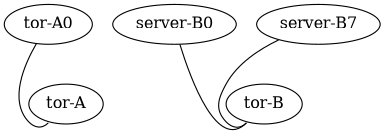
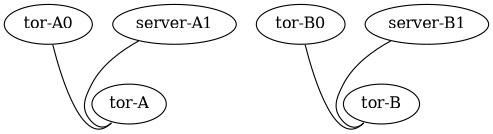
node "server-B0": label "server-B0" -> "tor-B0"
node "server-A1": added
node "server-B7": label "server-B7" -> "server-B1"
